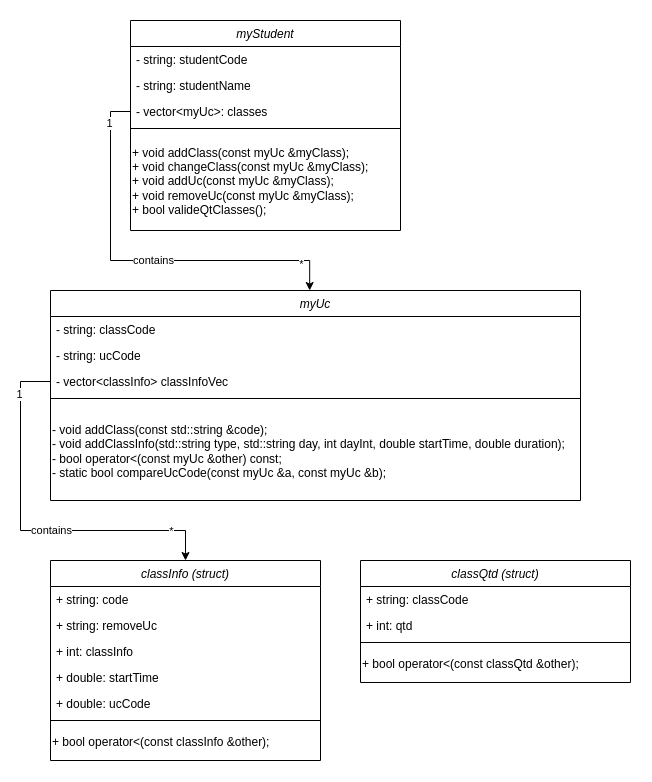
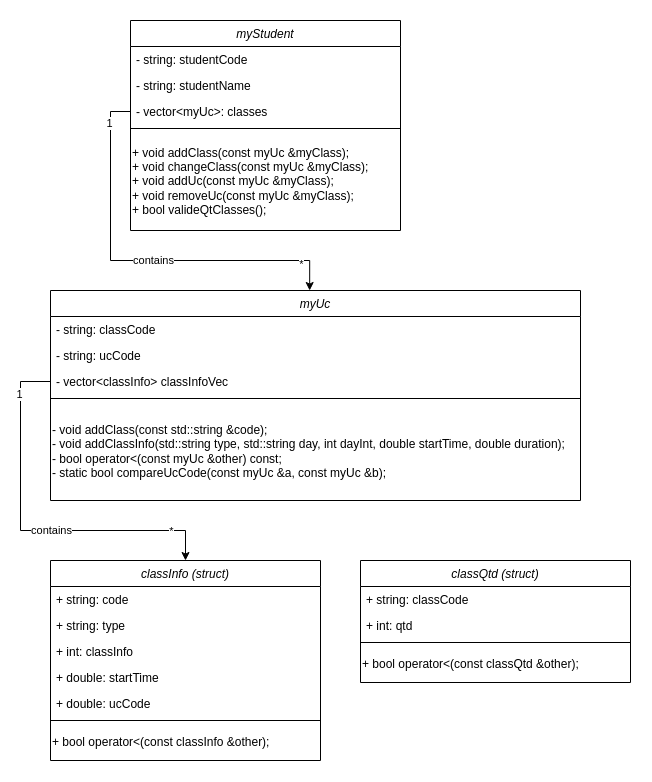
node "+ string: removeUc": label "+ string: removeUc" -> "+ string: type"
